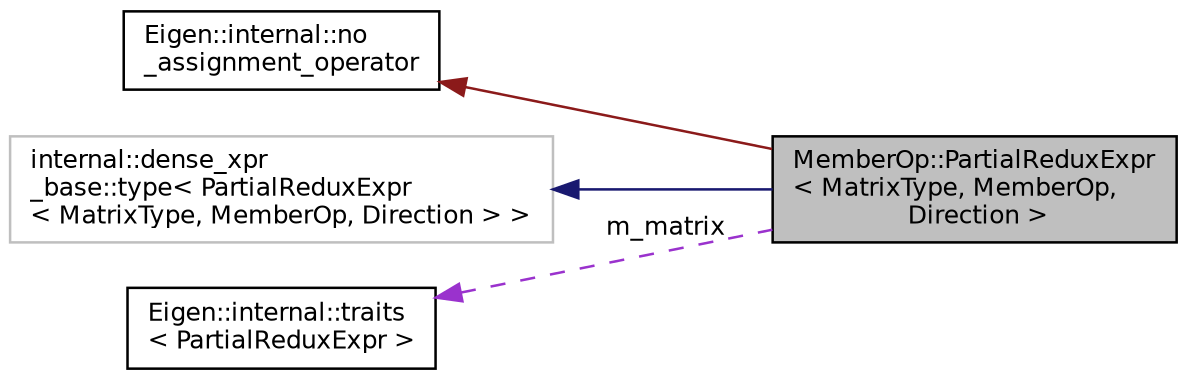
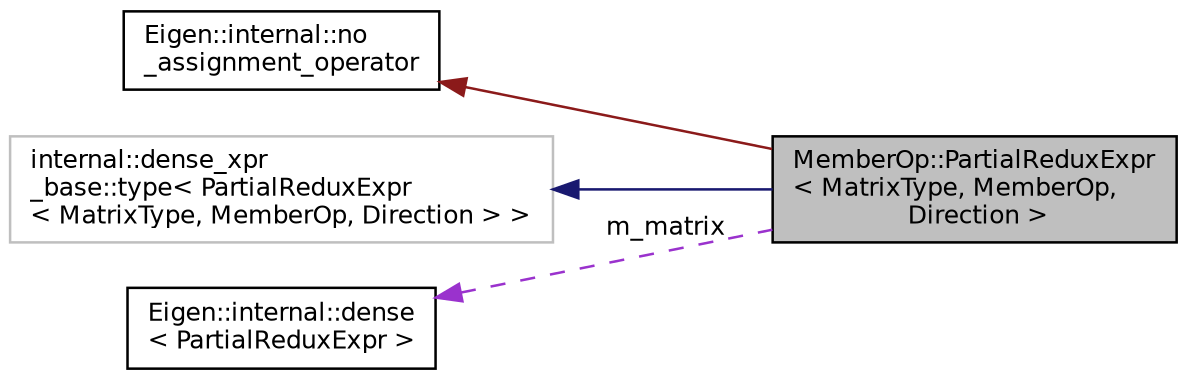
node "Eigen::internal::traits < PartialReduxExpr >": label "Eigen::internal::traits < PartialReduxExpr >" -> "Eigen::internal::dense < PartialReduxExpr >"
